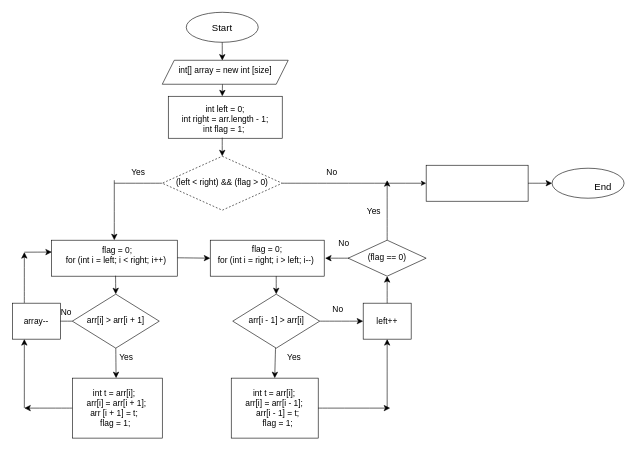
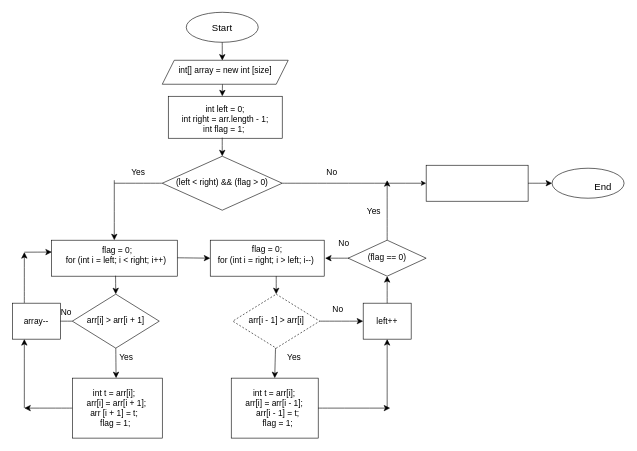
node "(left < right) && (flag > 0)": style dashed -> solid
node "arr[i - 1] > arr[i]": style solid -> dashed
